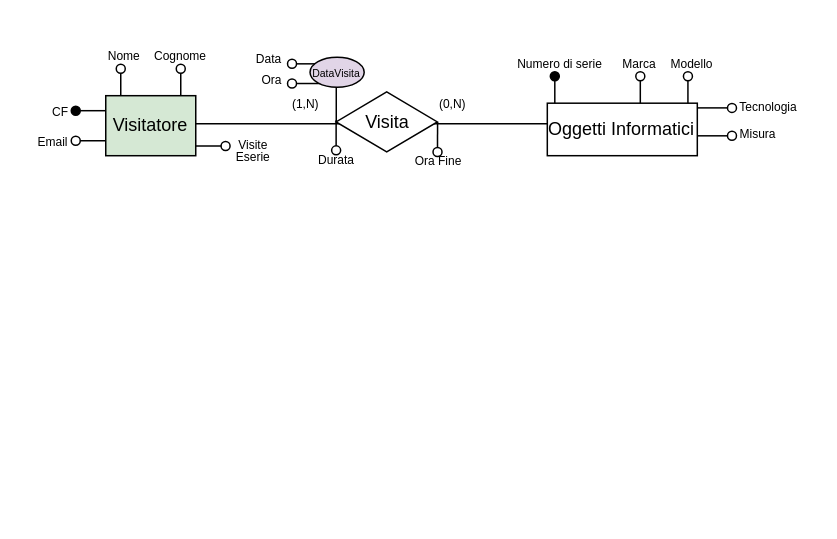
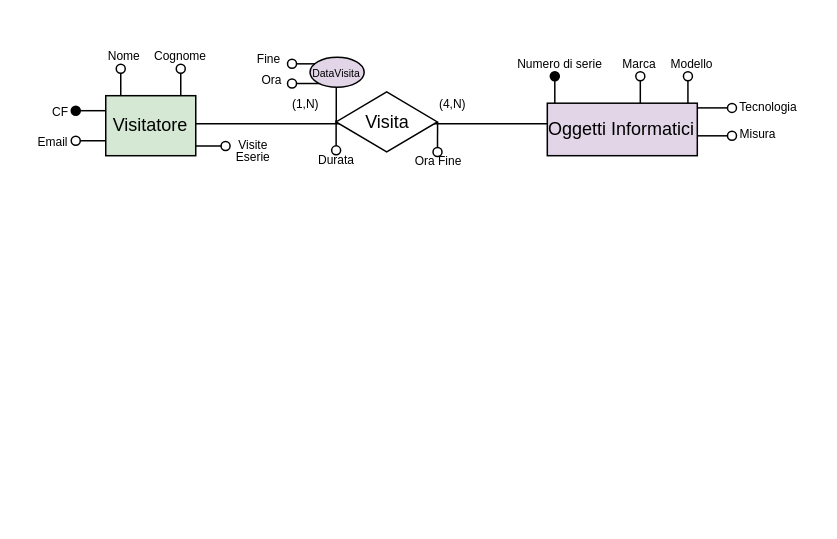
node "Data": label "Data" -> "Fine"
node "(0,N)": label "(0,N)" -> "(4,N)"
node "Oggetti Informatici": fillcolor #ffffff -> #e1d5e7
